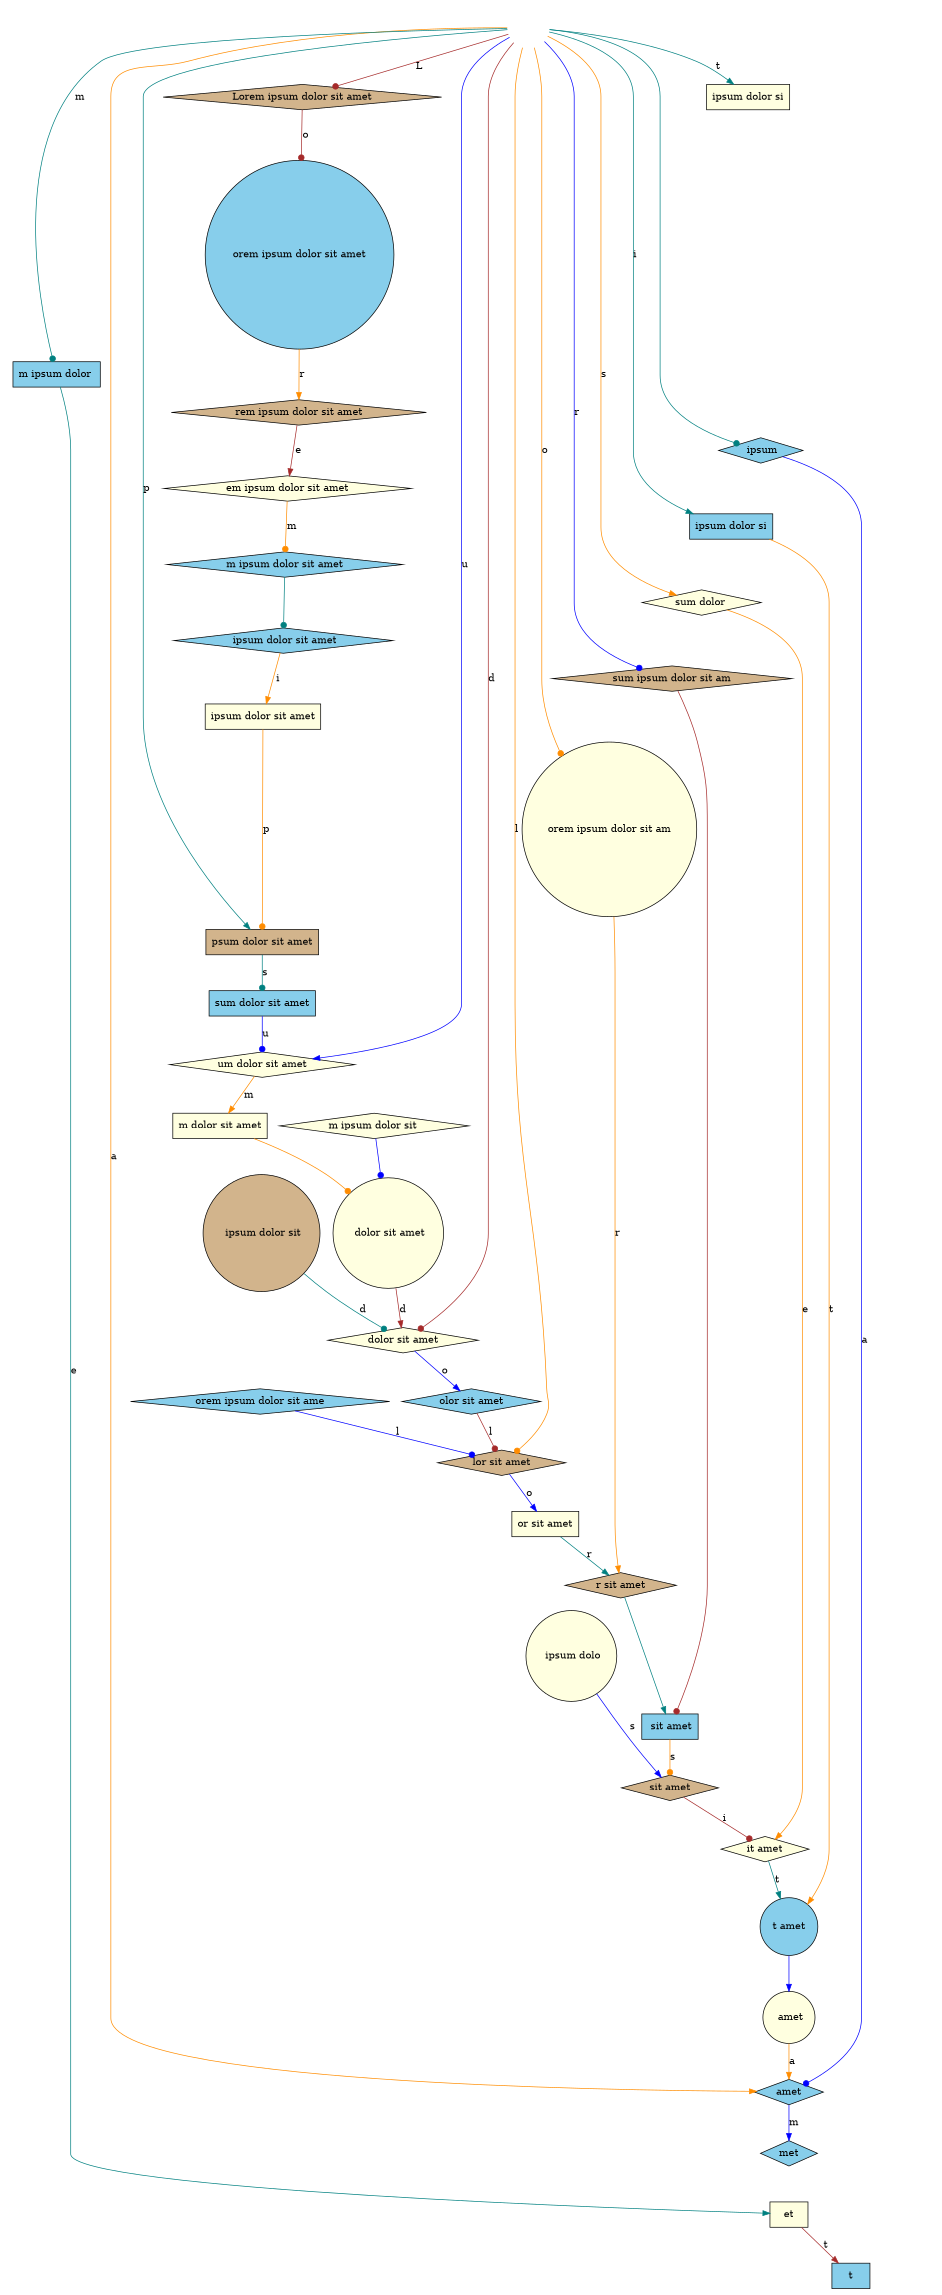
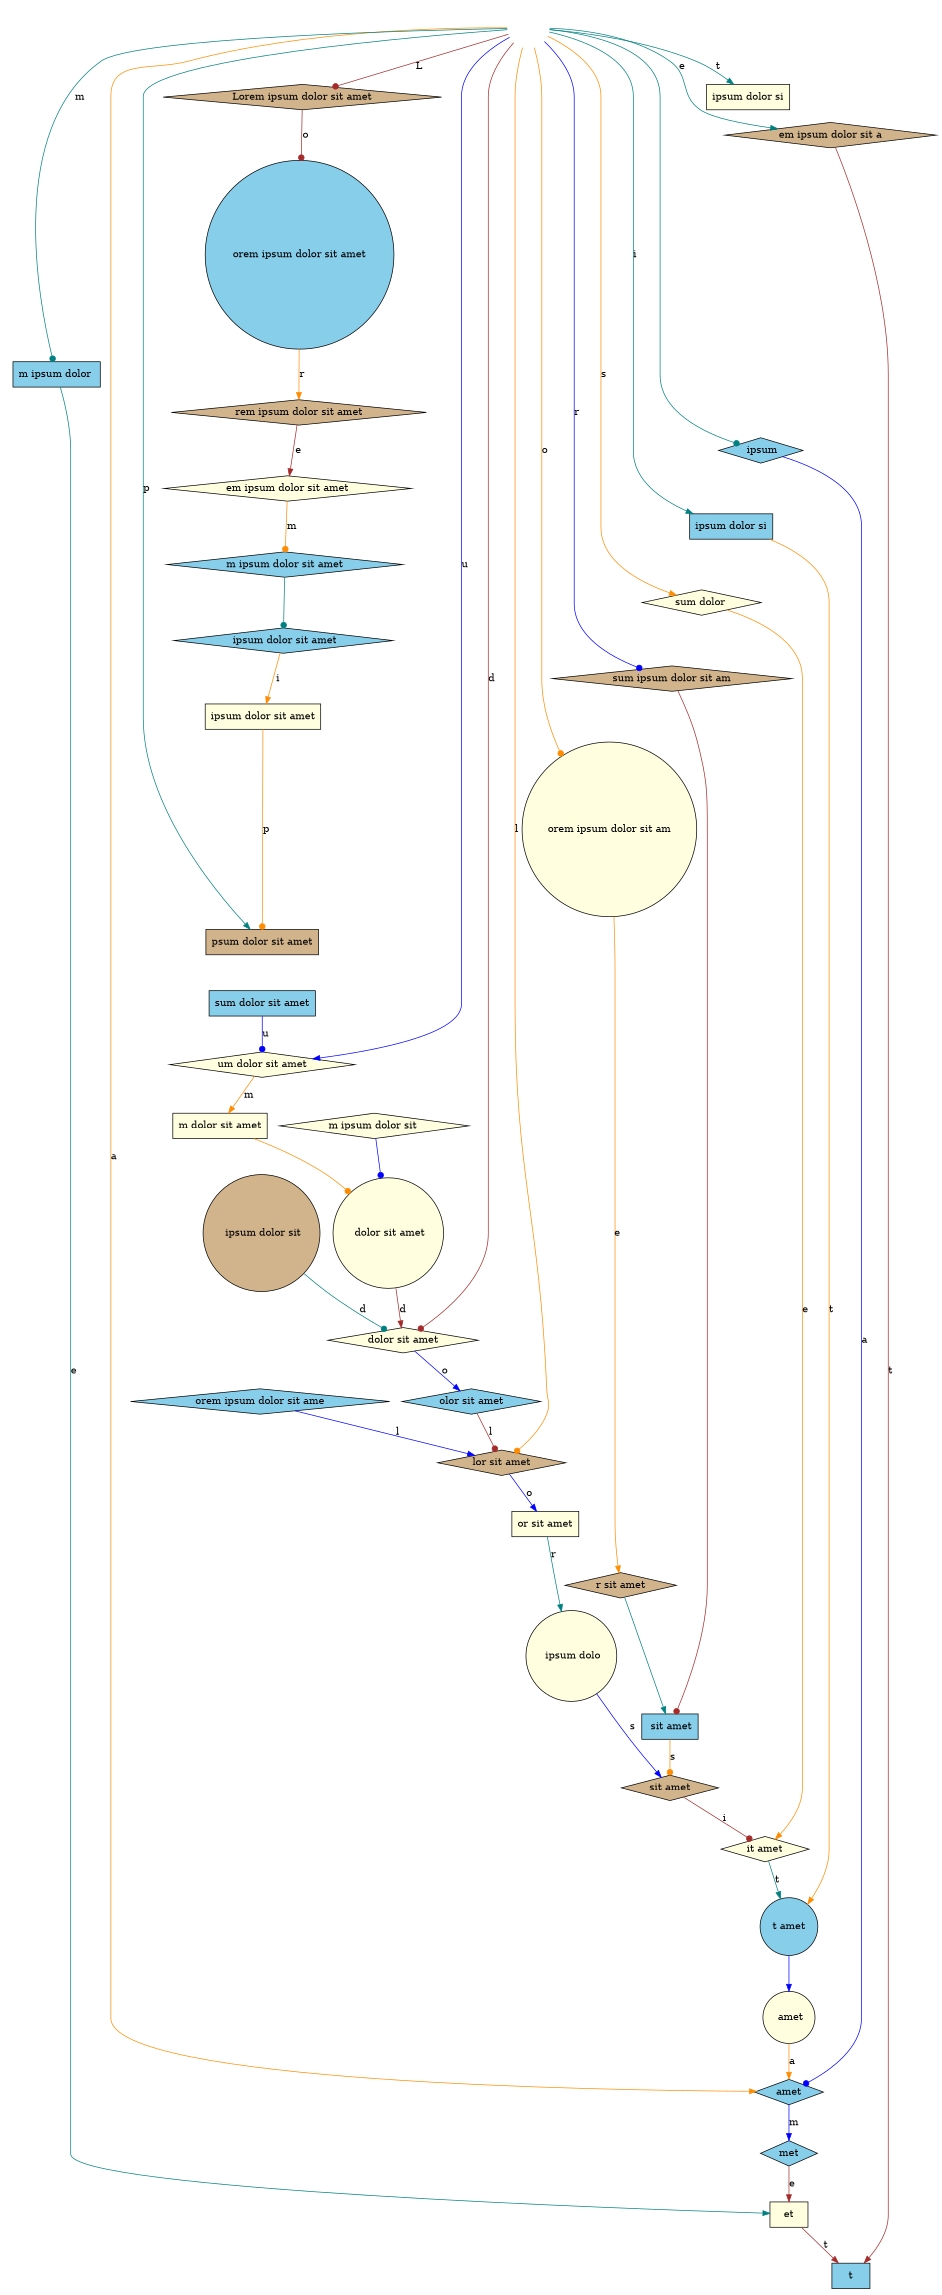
node "em ipsum dolor sit a": added
edge "psum dolor sit amet" -> "sum dolor sit amet": removed, label "s"
edge "orem ipsum dolor sit am" -> "r sit amet": label "r" -> "e"
edge "orem ipsum dolor sit ame" -> "lor sit amet": arrowhead dot -> normal
edge "or sit amet" -> "r sit amet": now "or sit amet" -> "ipsum dolo"
edge "met" -> "et": added, label "e"
